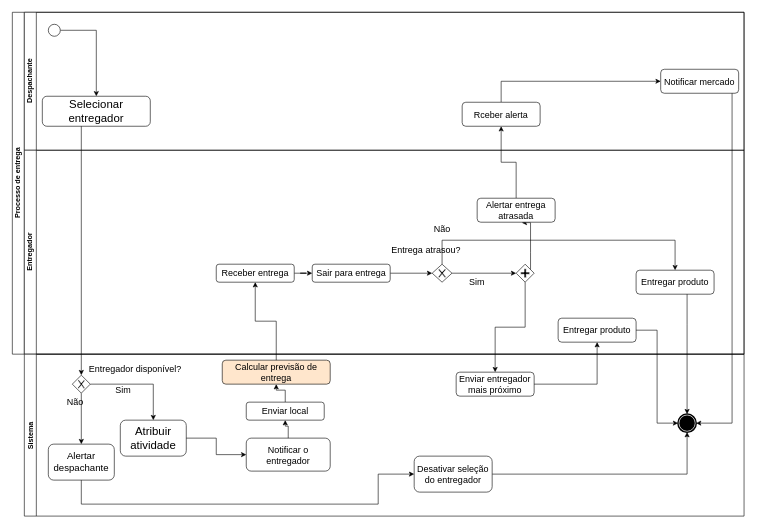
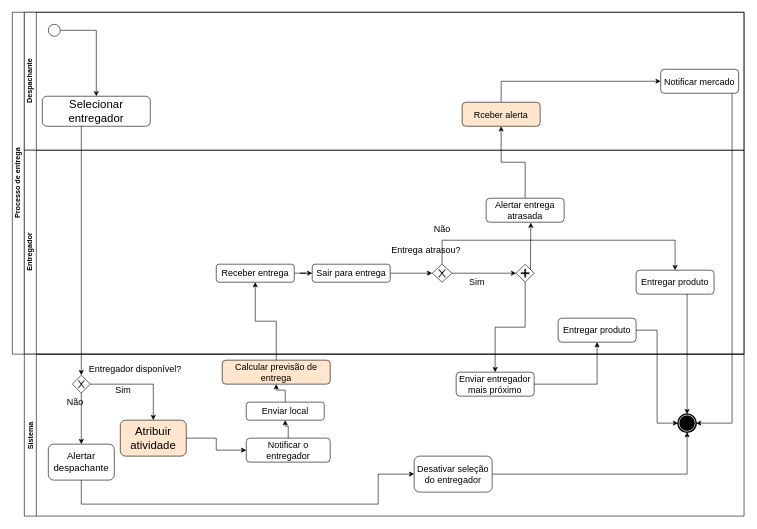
node "Rceber alerta": fillcolor #ffffff -> #ffe6cc
node "Alertar entrega atrasada": moved (516, 210) -> (525, 210)
node "Atribuir atividade": fillcolor #ffffff -> #ffe6cc
node "Notificar o entregador": size 84x33 -> 84x24
